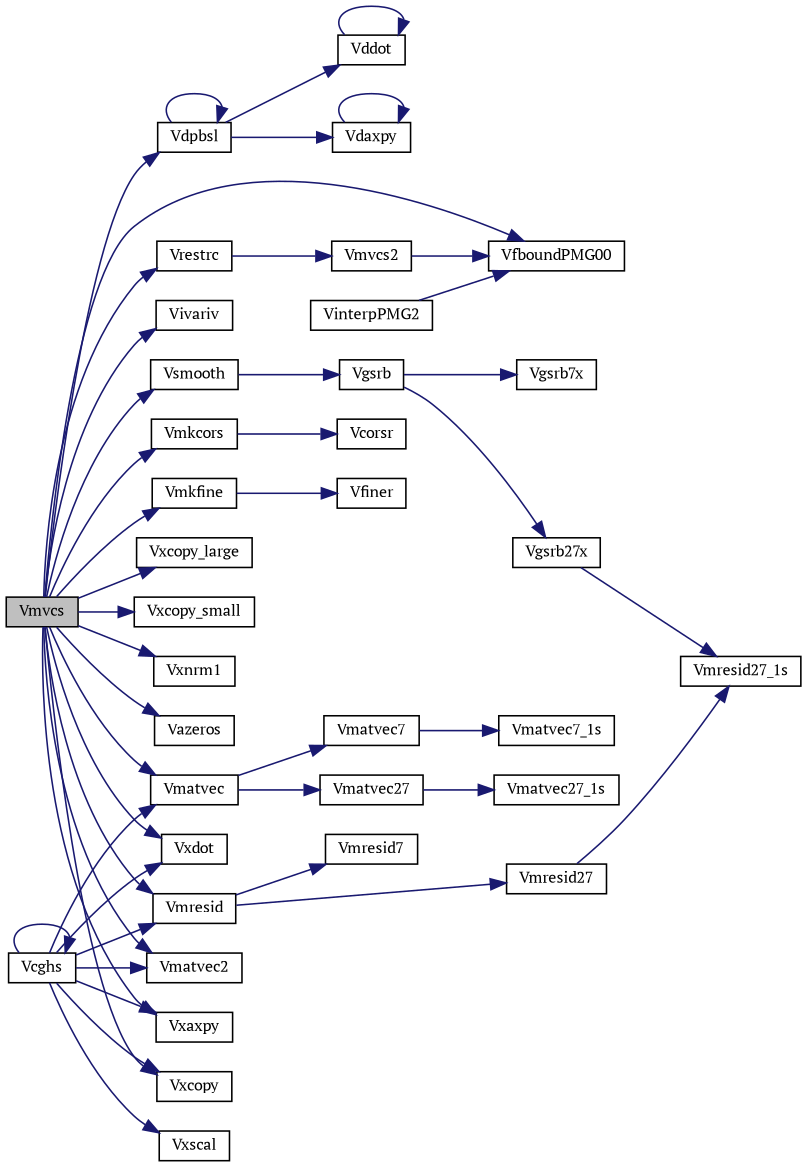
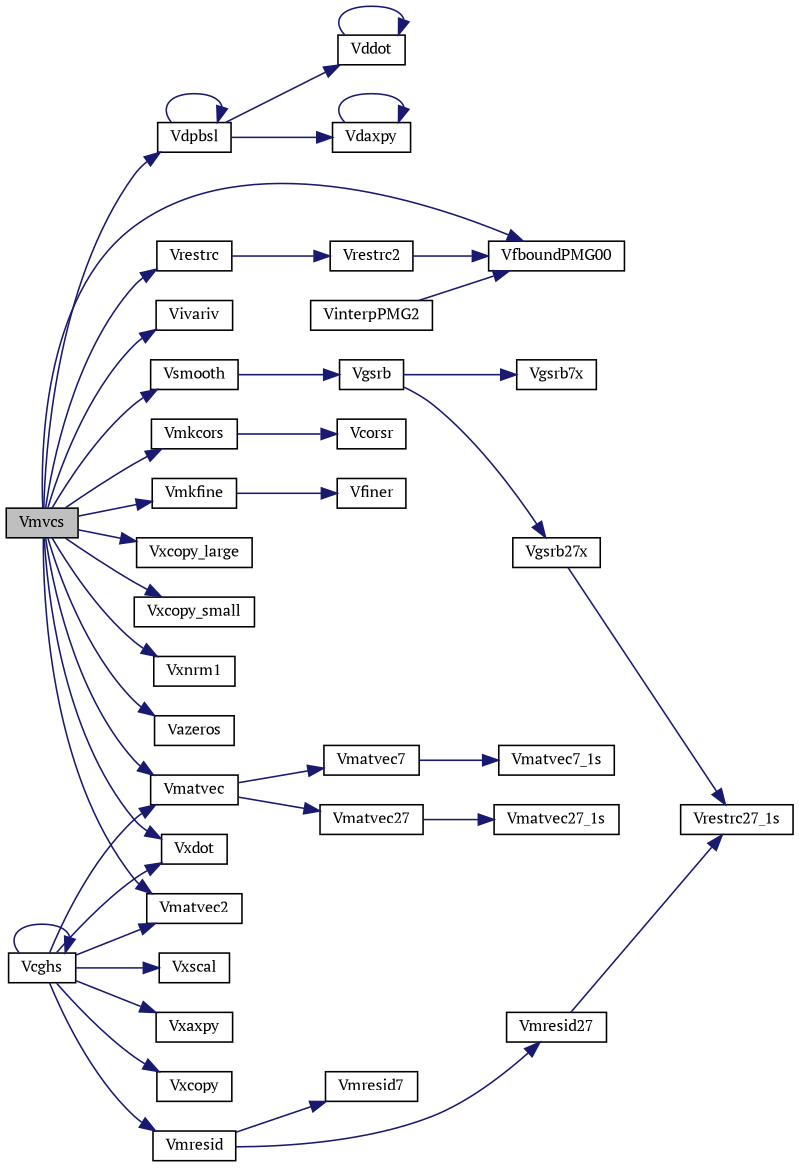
node "Vmvcs2": label "Vmvcs2" -> "Vrestrc2"
node "Vmresid27_1s": label "Vmresid27_1s" -> "Vrestrc27_1s"
edge "Vmvcs" -> "Vmresid": removed
edge "Vmvcs" -> "Vxaxpy": removed
edge "Vmvcs" -> "Vxcopy": removed
